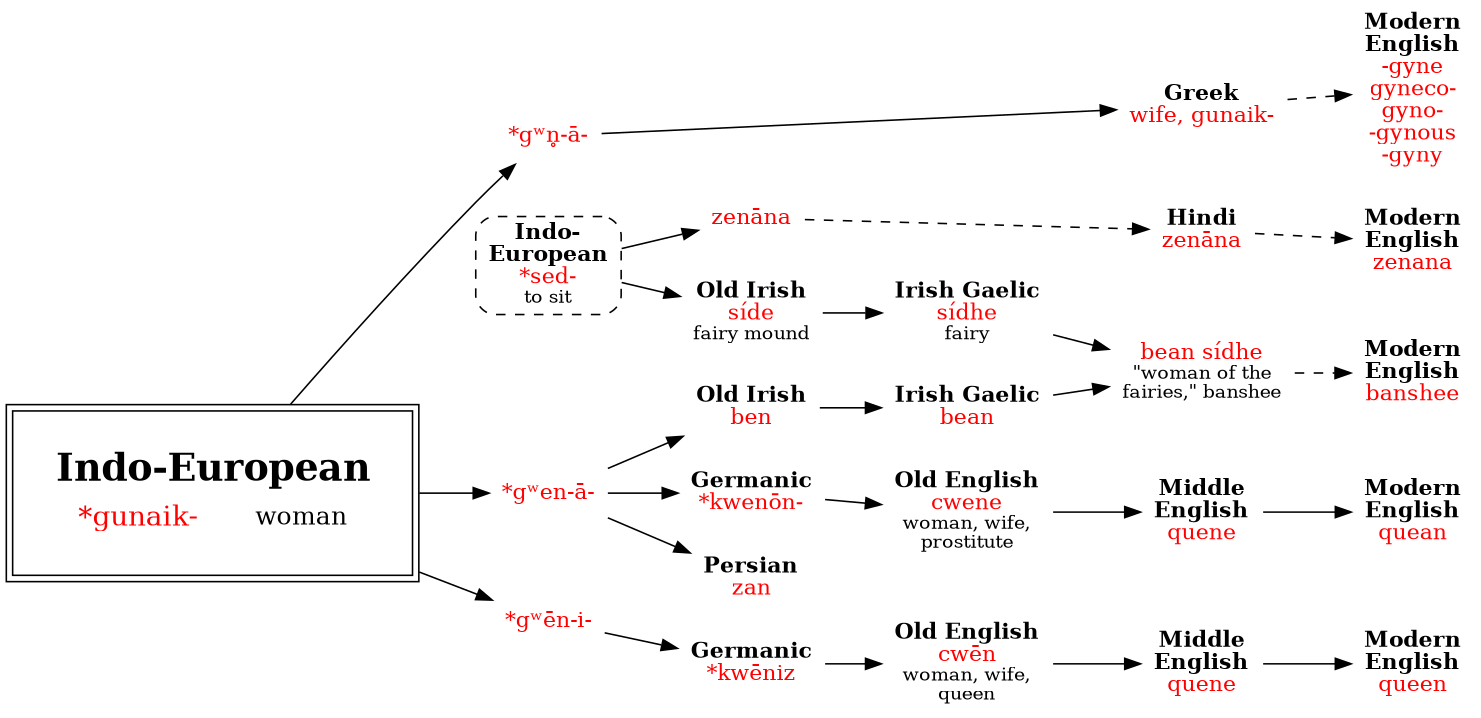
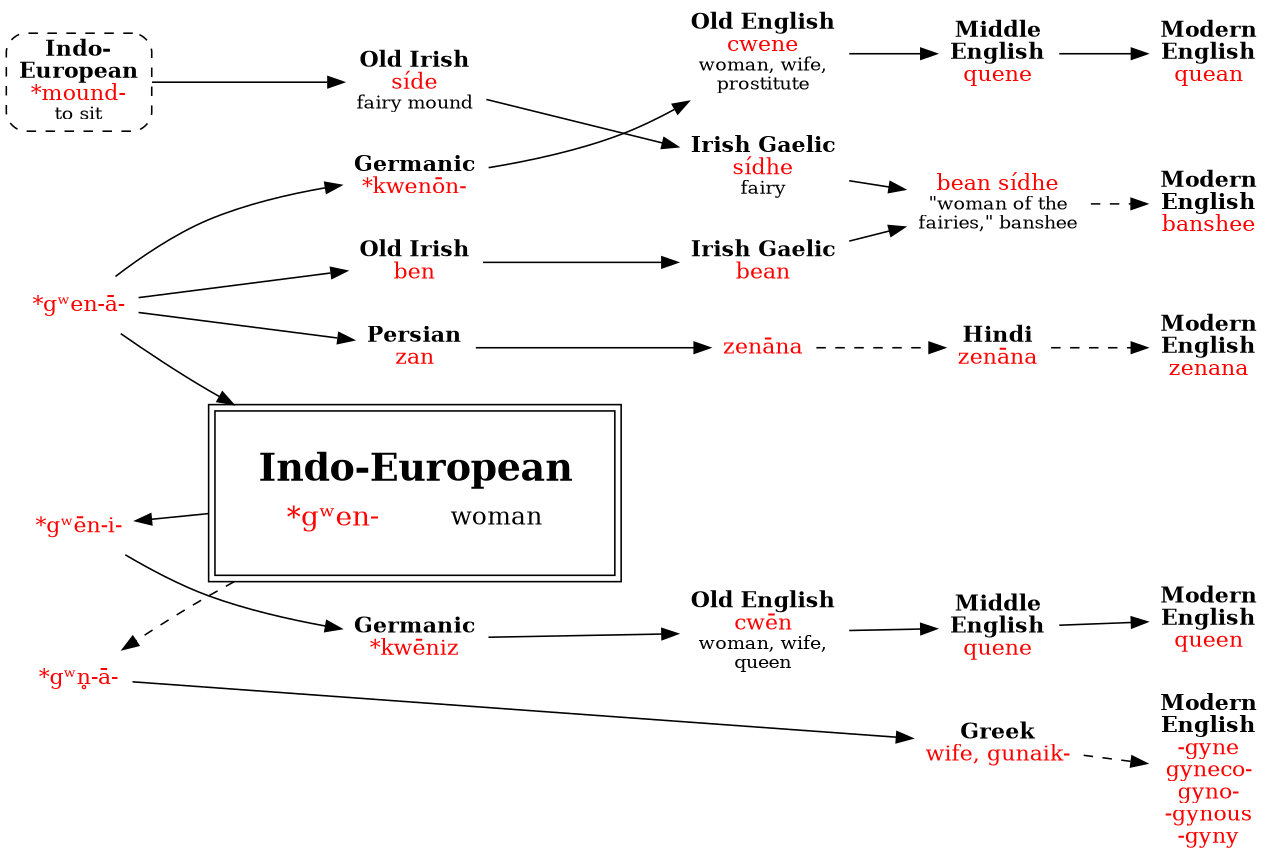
edge "Indo-" -> "zenāna": now "Persian" -> "zenāna"
node "Indo-": text "*sed-" -> "*mound-"
edge "Indo-European" -> "*gʷn̥-ā-": style solid -> dashed
edge "Indo-European" -> "*gʷen-ā-": reversed
node "Indo-European": text "*gunaik-" -> "*gʷen-"
